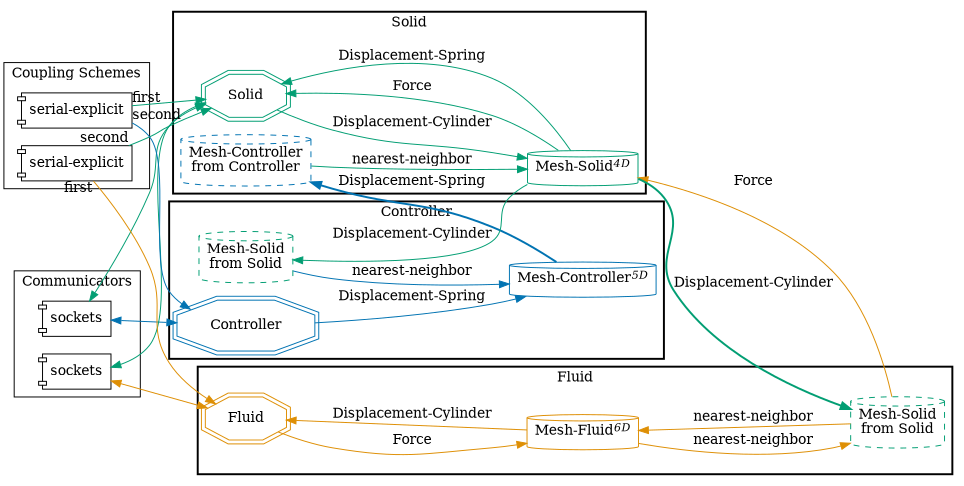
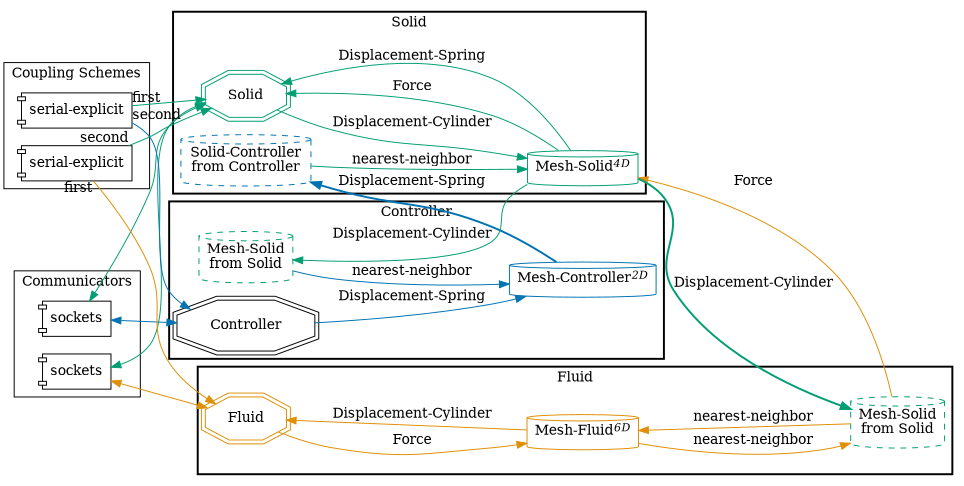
node "Mesh-Controller from Controller": label "Mesh-Controller from Controller" -> "Solid-Controller from Controller"
node "Mesh-Controller": text "5D" -> "2D"
node "Controller": color #0173b2 -> black
